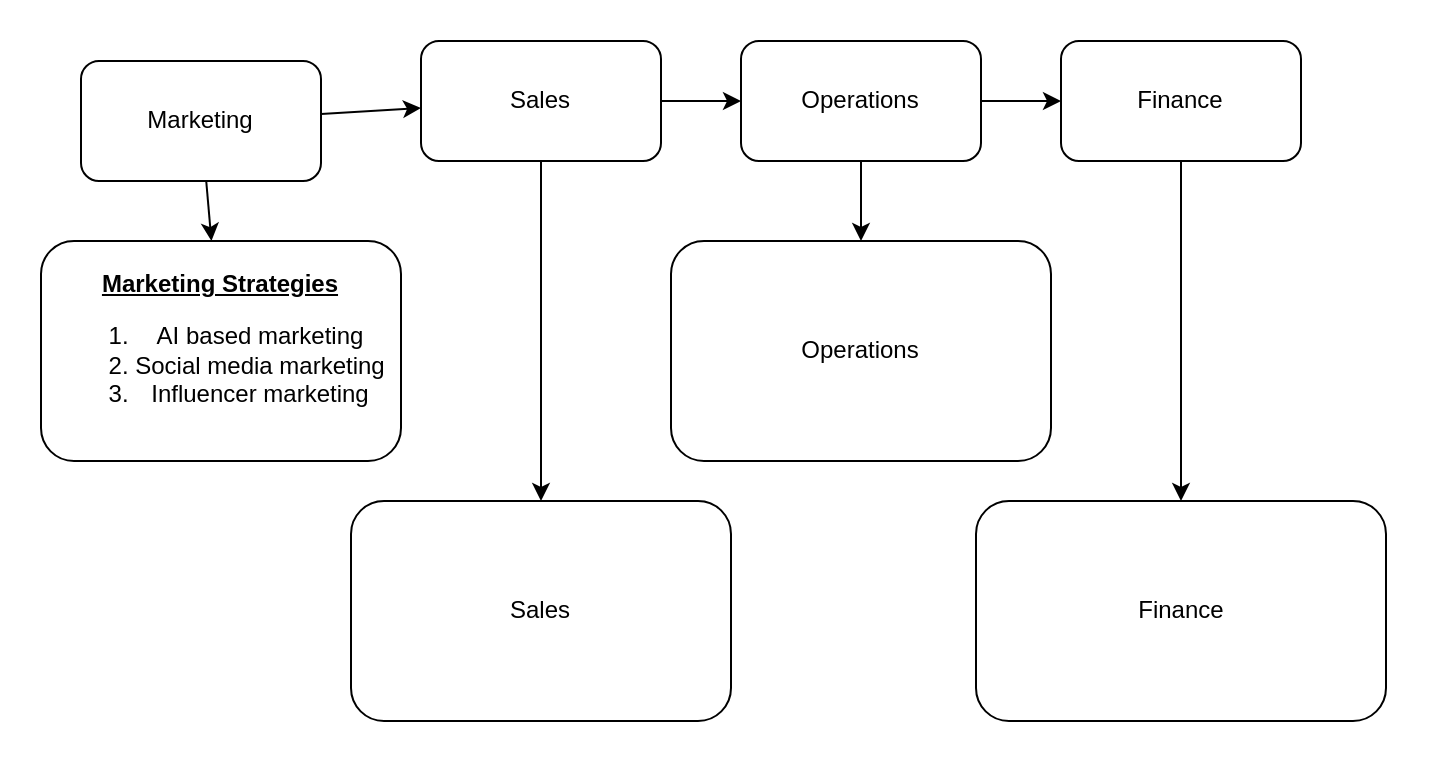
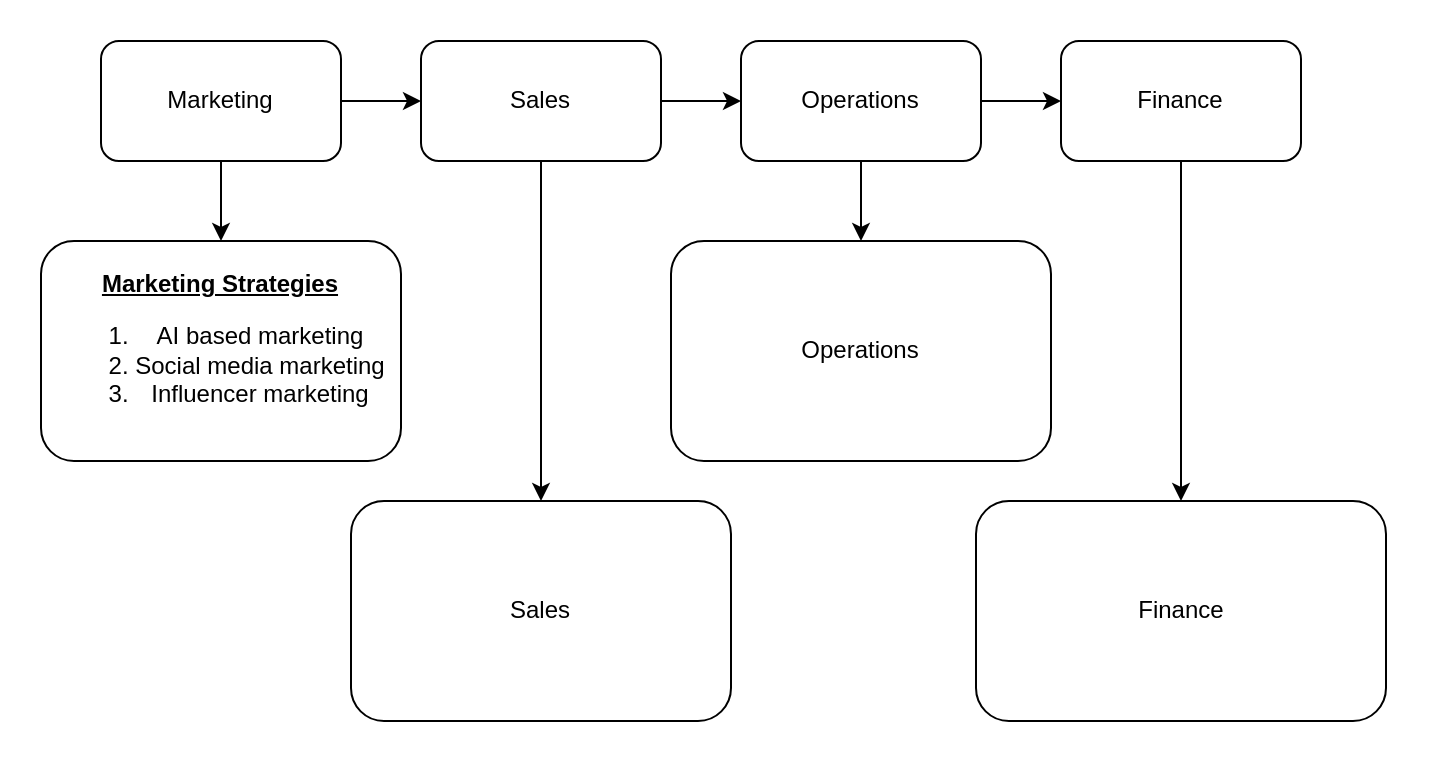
node "Marketing": moved (201, 121) -> (221, 101)
